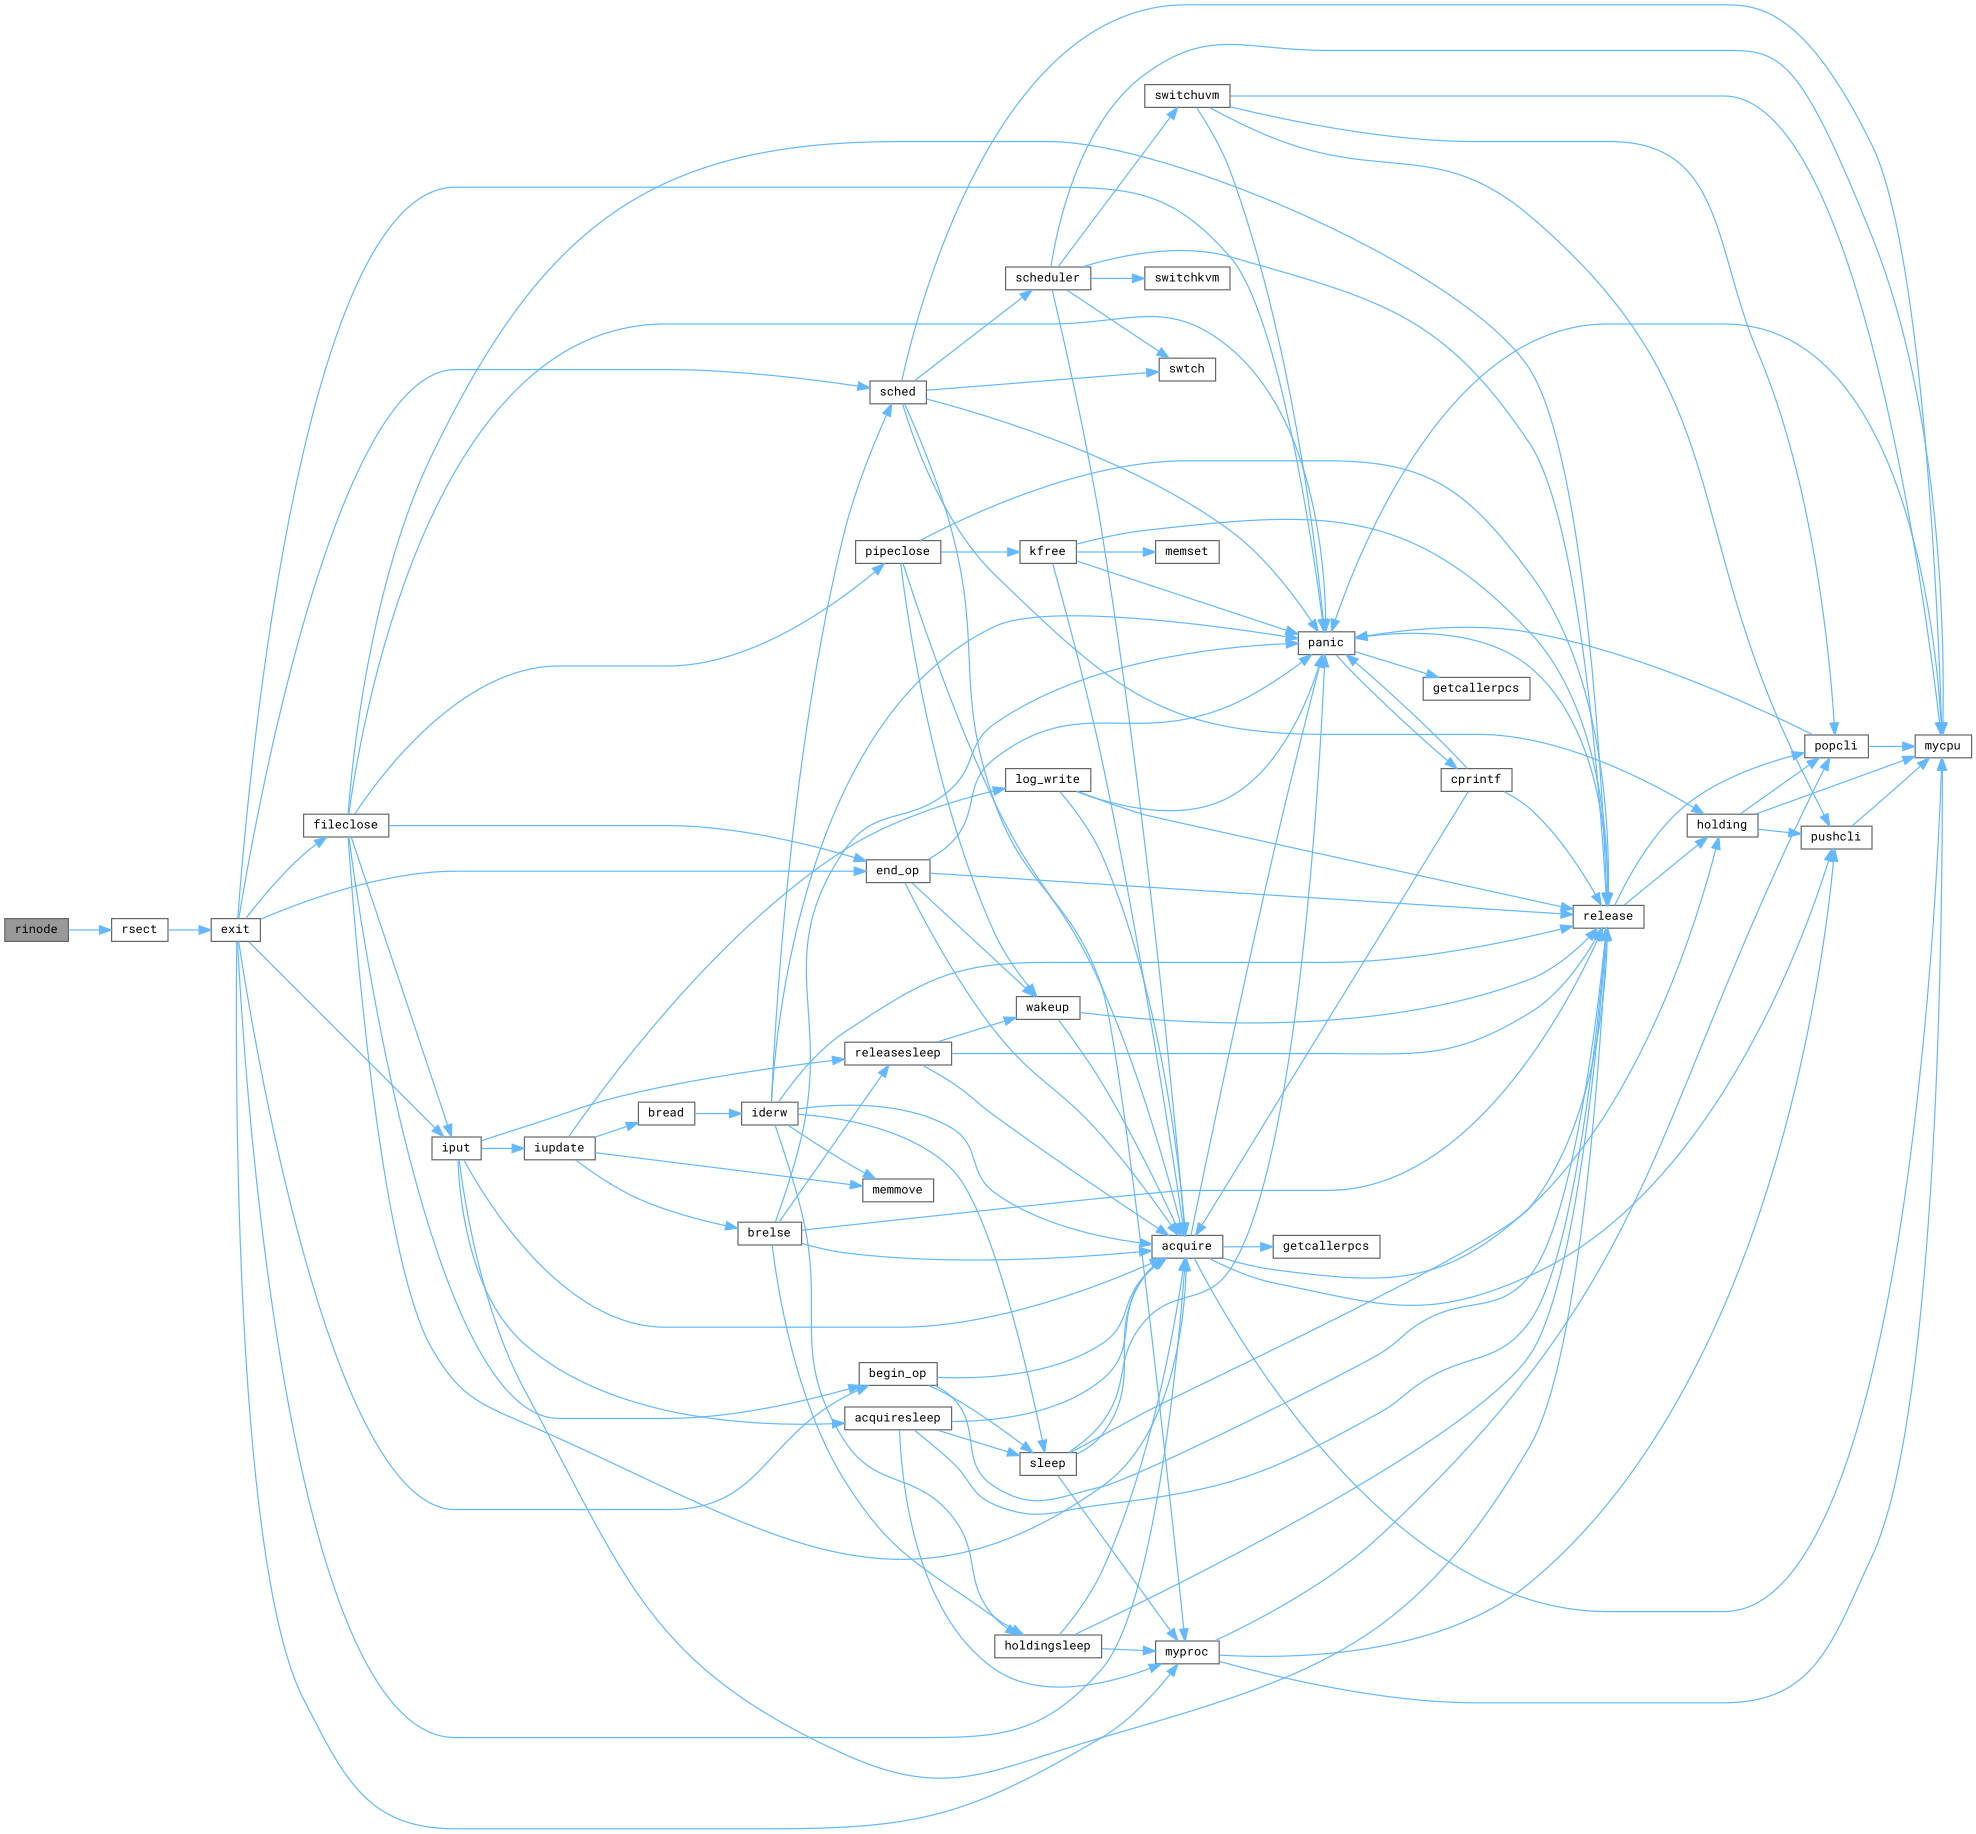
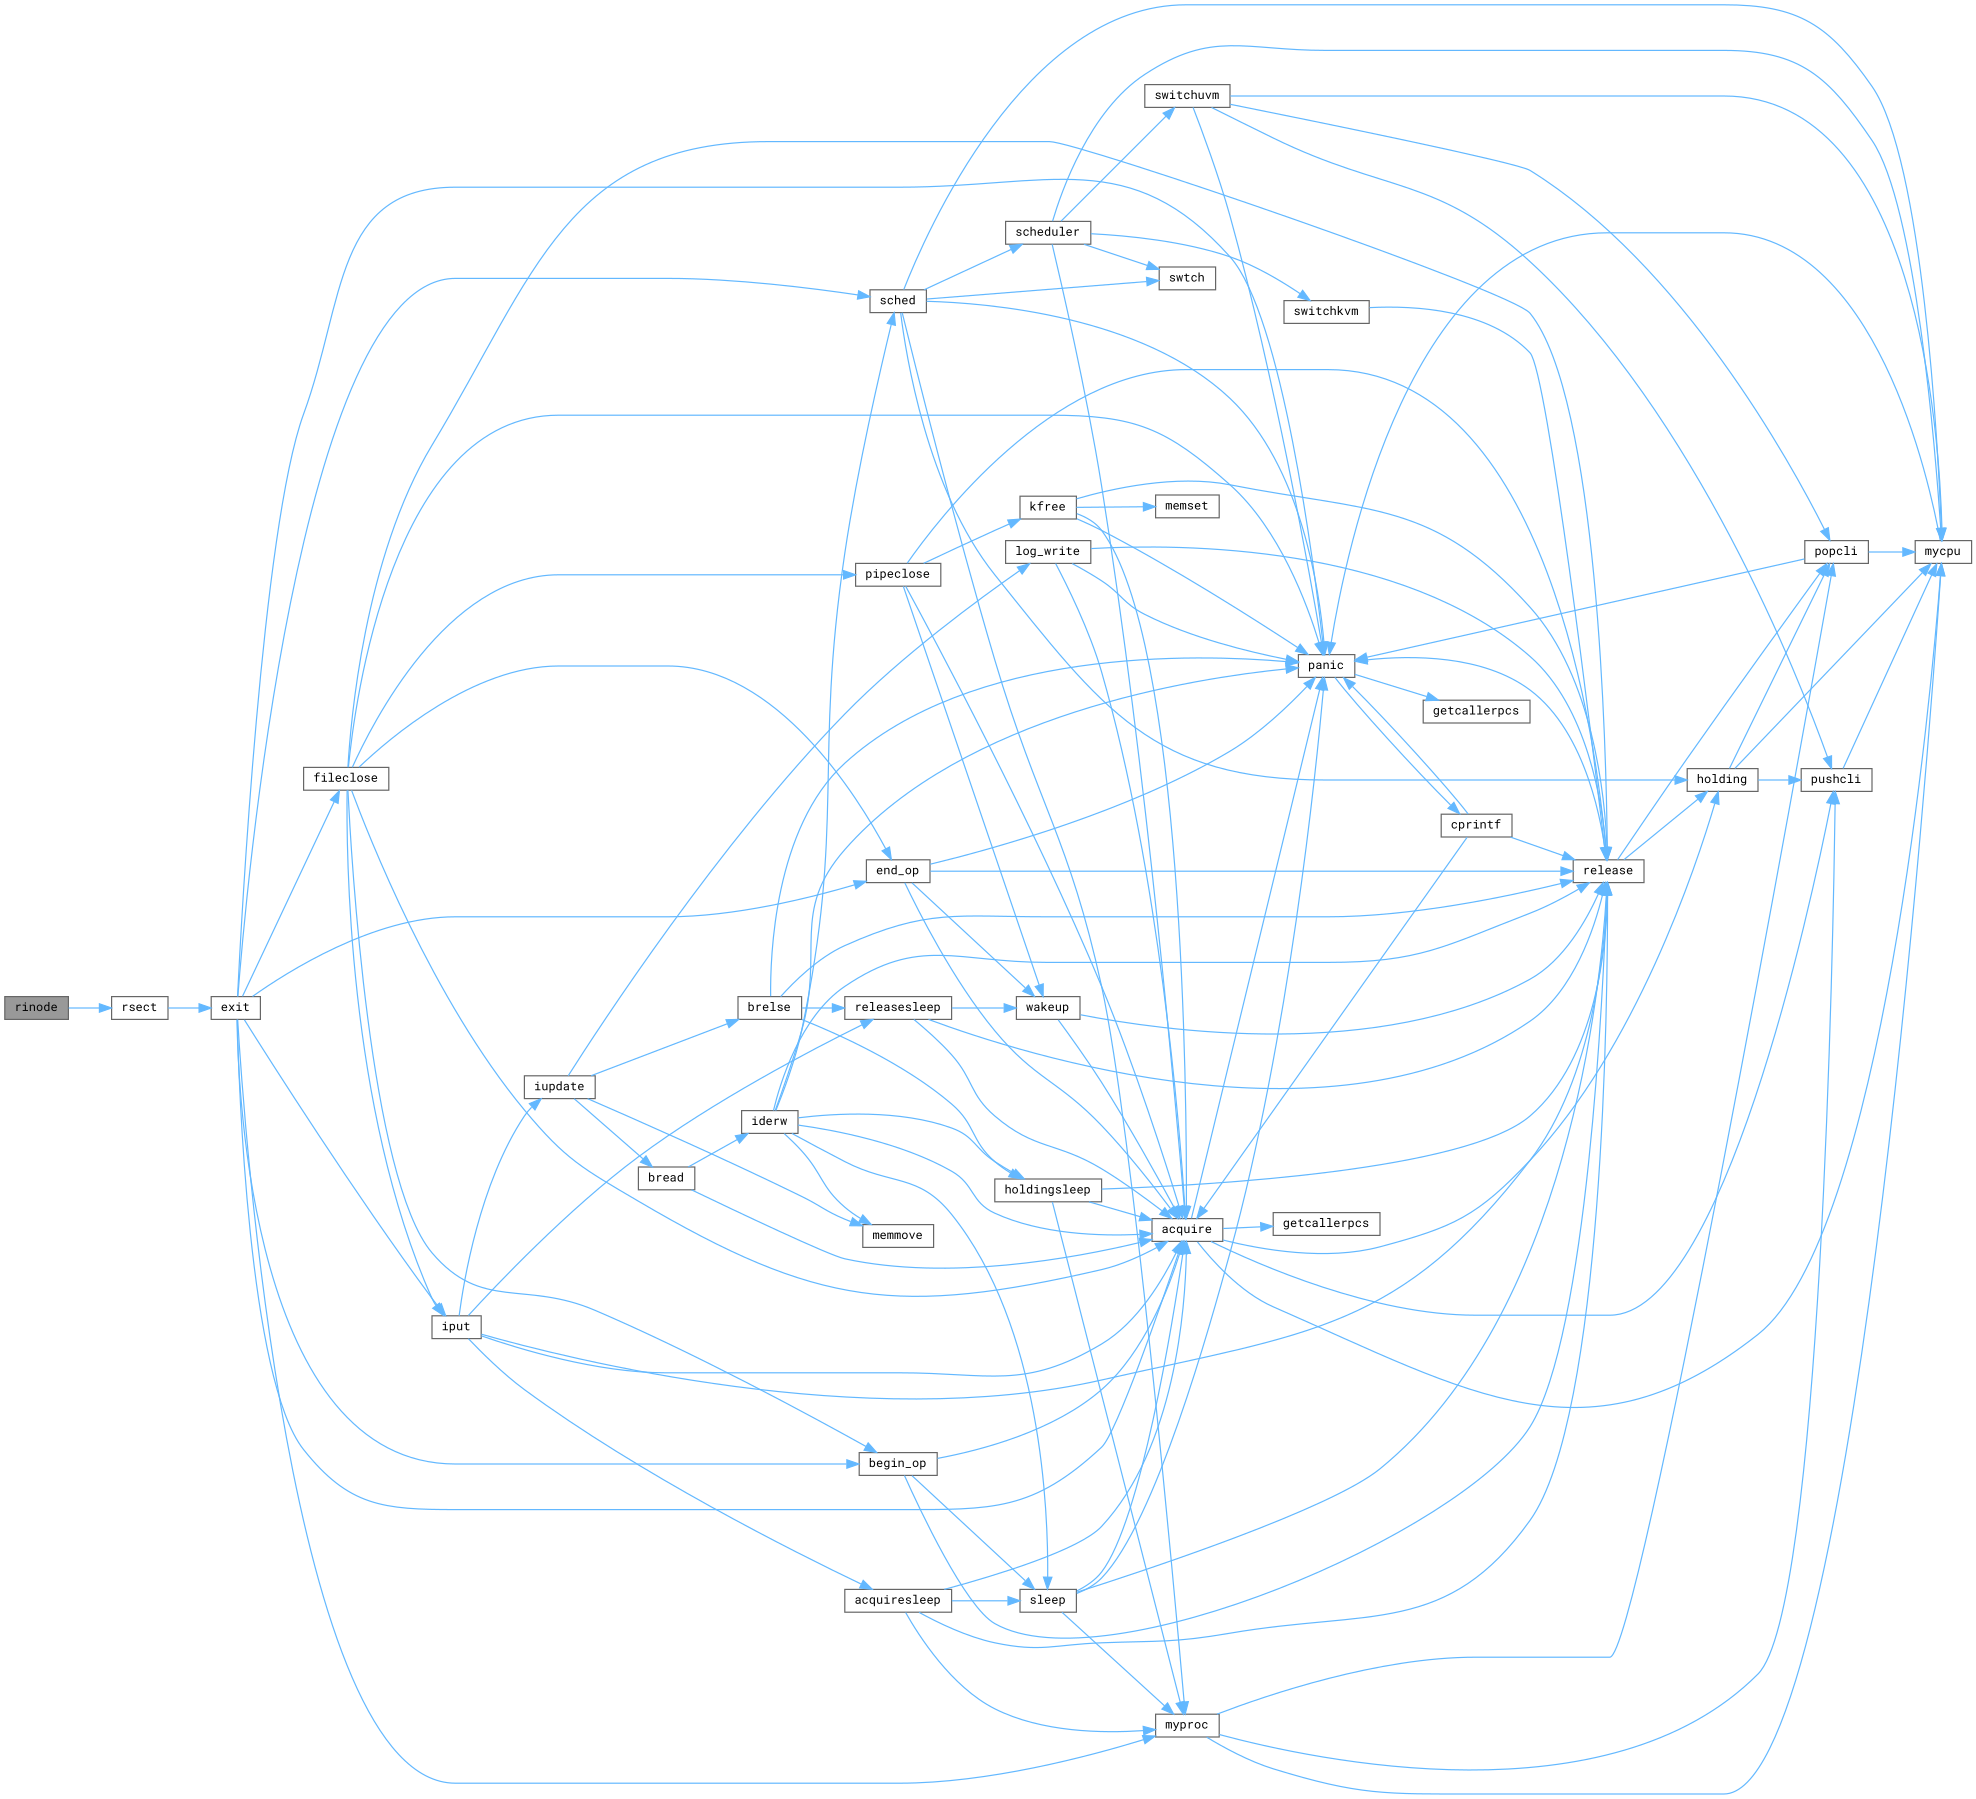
edge "scheduler" -> "release": now "switchkvm" -> "release"
edge "brelse" -> "acquire": now "bread" -> "acquire"
